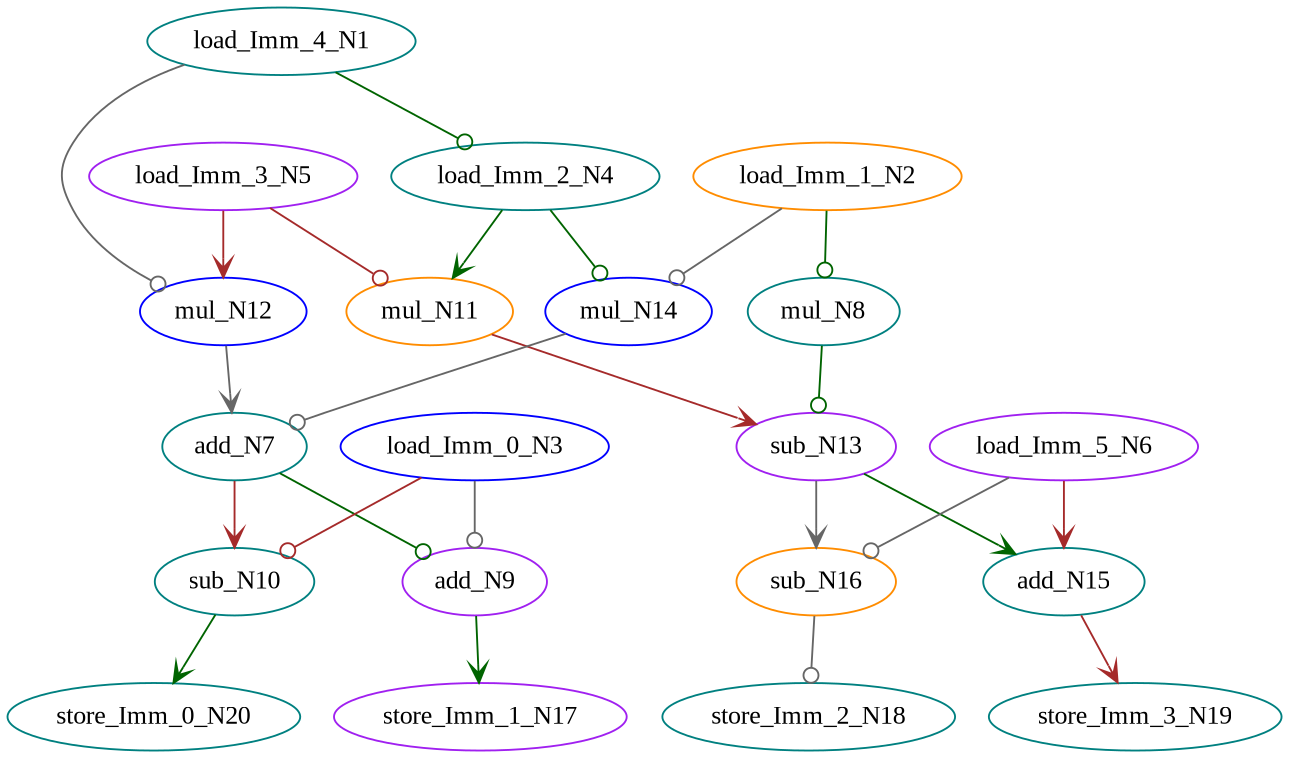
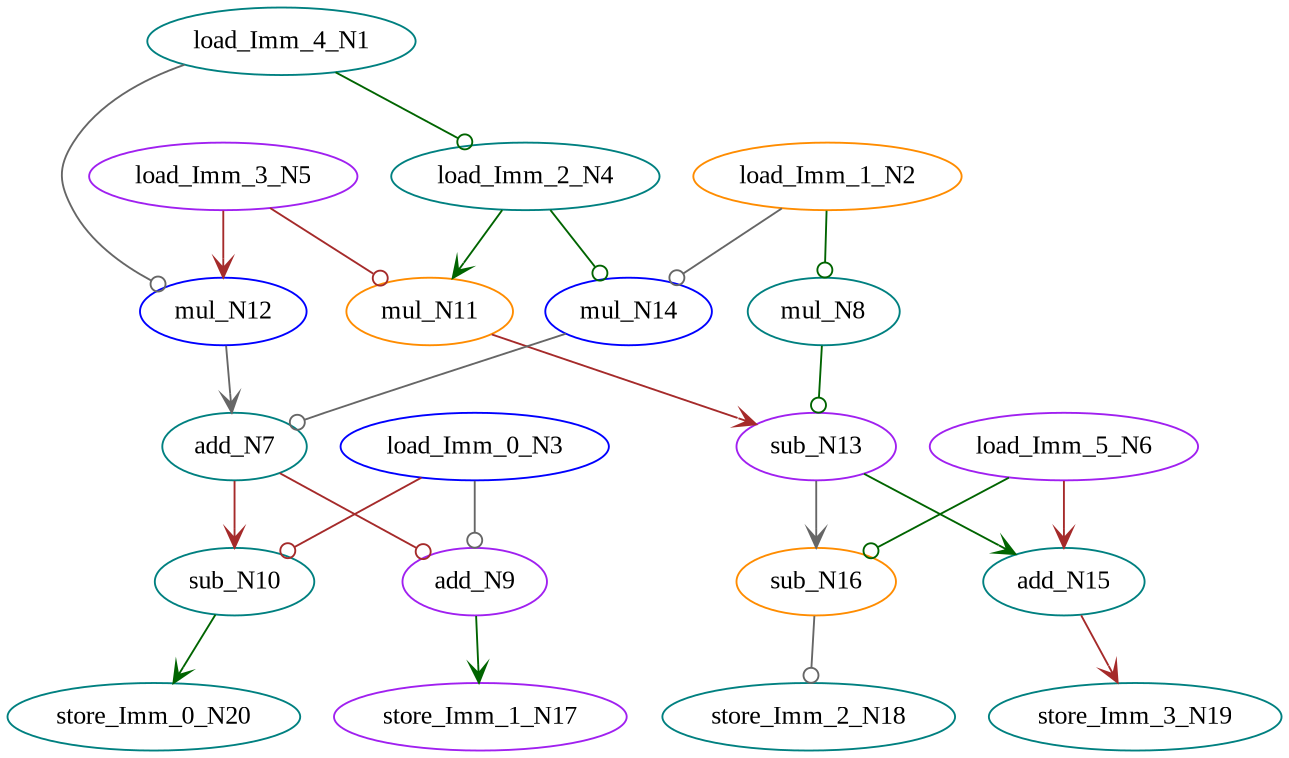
edge "add_N7" -> "add_N9": color darkgreen -> brown
edge "load_Imm_5_N6" -> "sub_N16": color gray40 -> darkgreen
